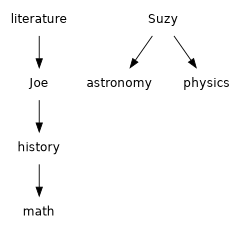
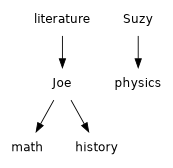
node "astronomy": removed
edge "history" -> "math": now "Joe" -> "math"
